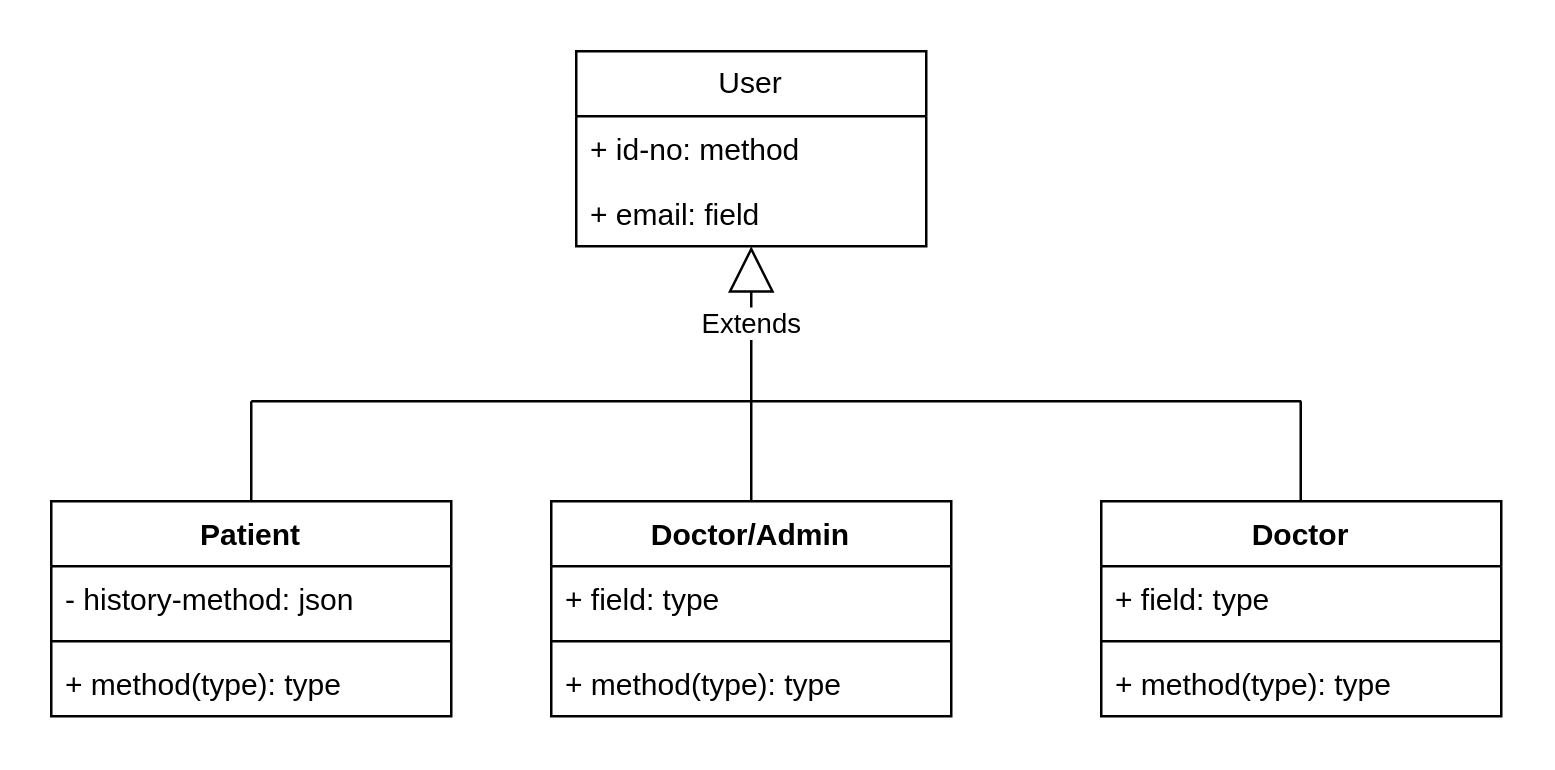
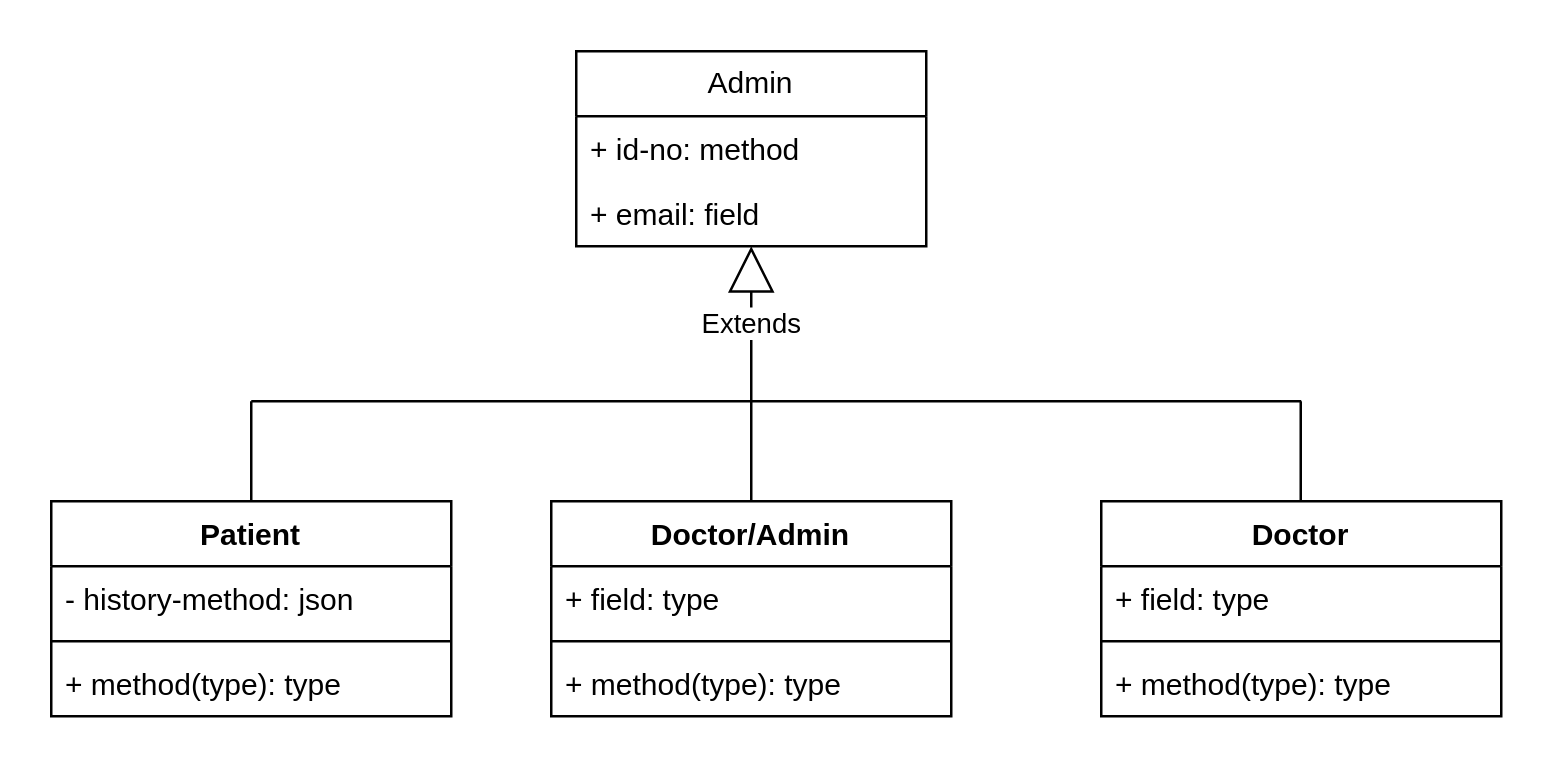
node "User": label "User" -> "Admin"
